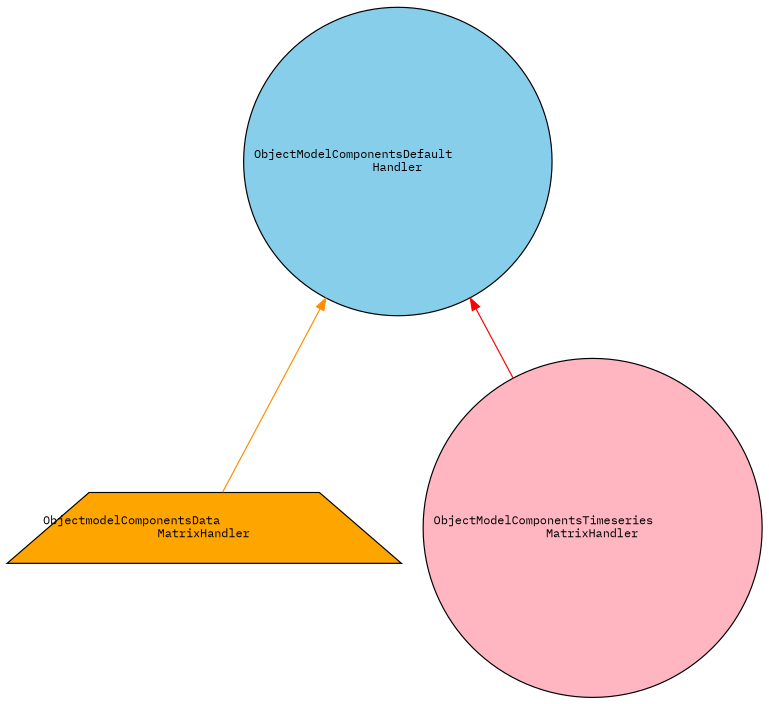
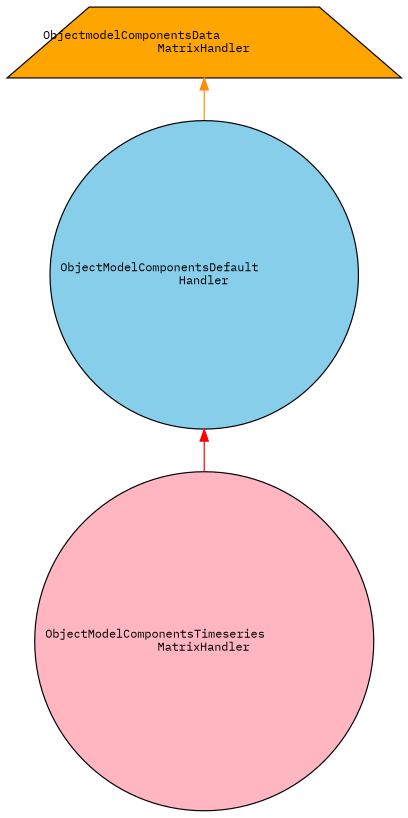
edge "ObjectmodelComponentsData MatrixHandler" -> "ObjectModelComponentsDefault Handler": reversed
